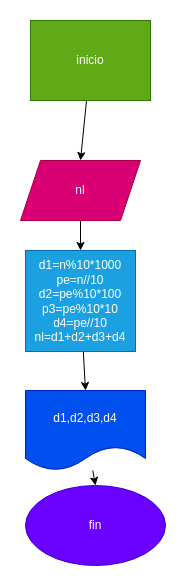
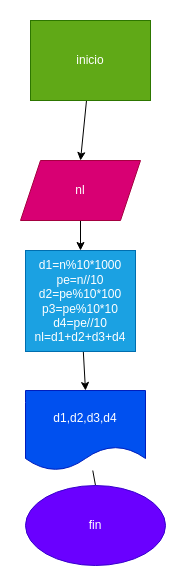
edge "d1,d2,d3,d4" -> "fin": arrowhead classic -> none
